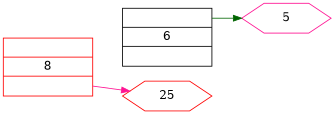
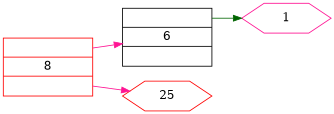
node "5": label "5" -> "1"
edge "8" -> "6": added
